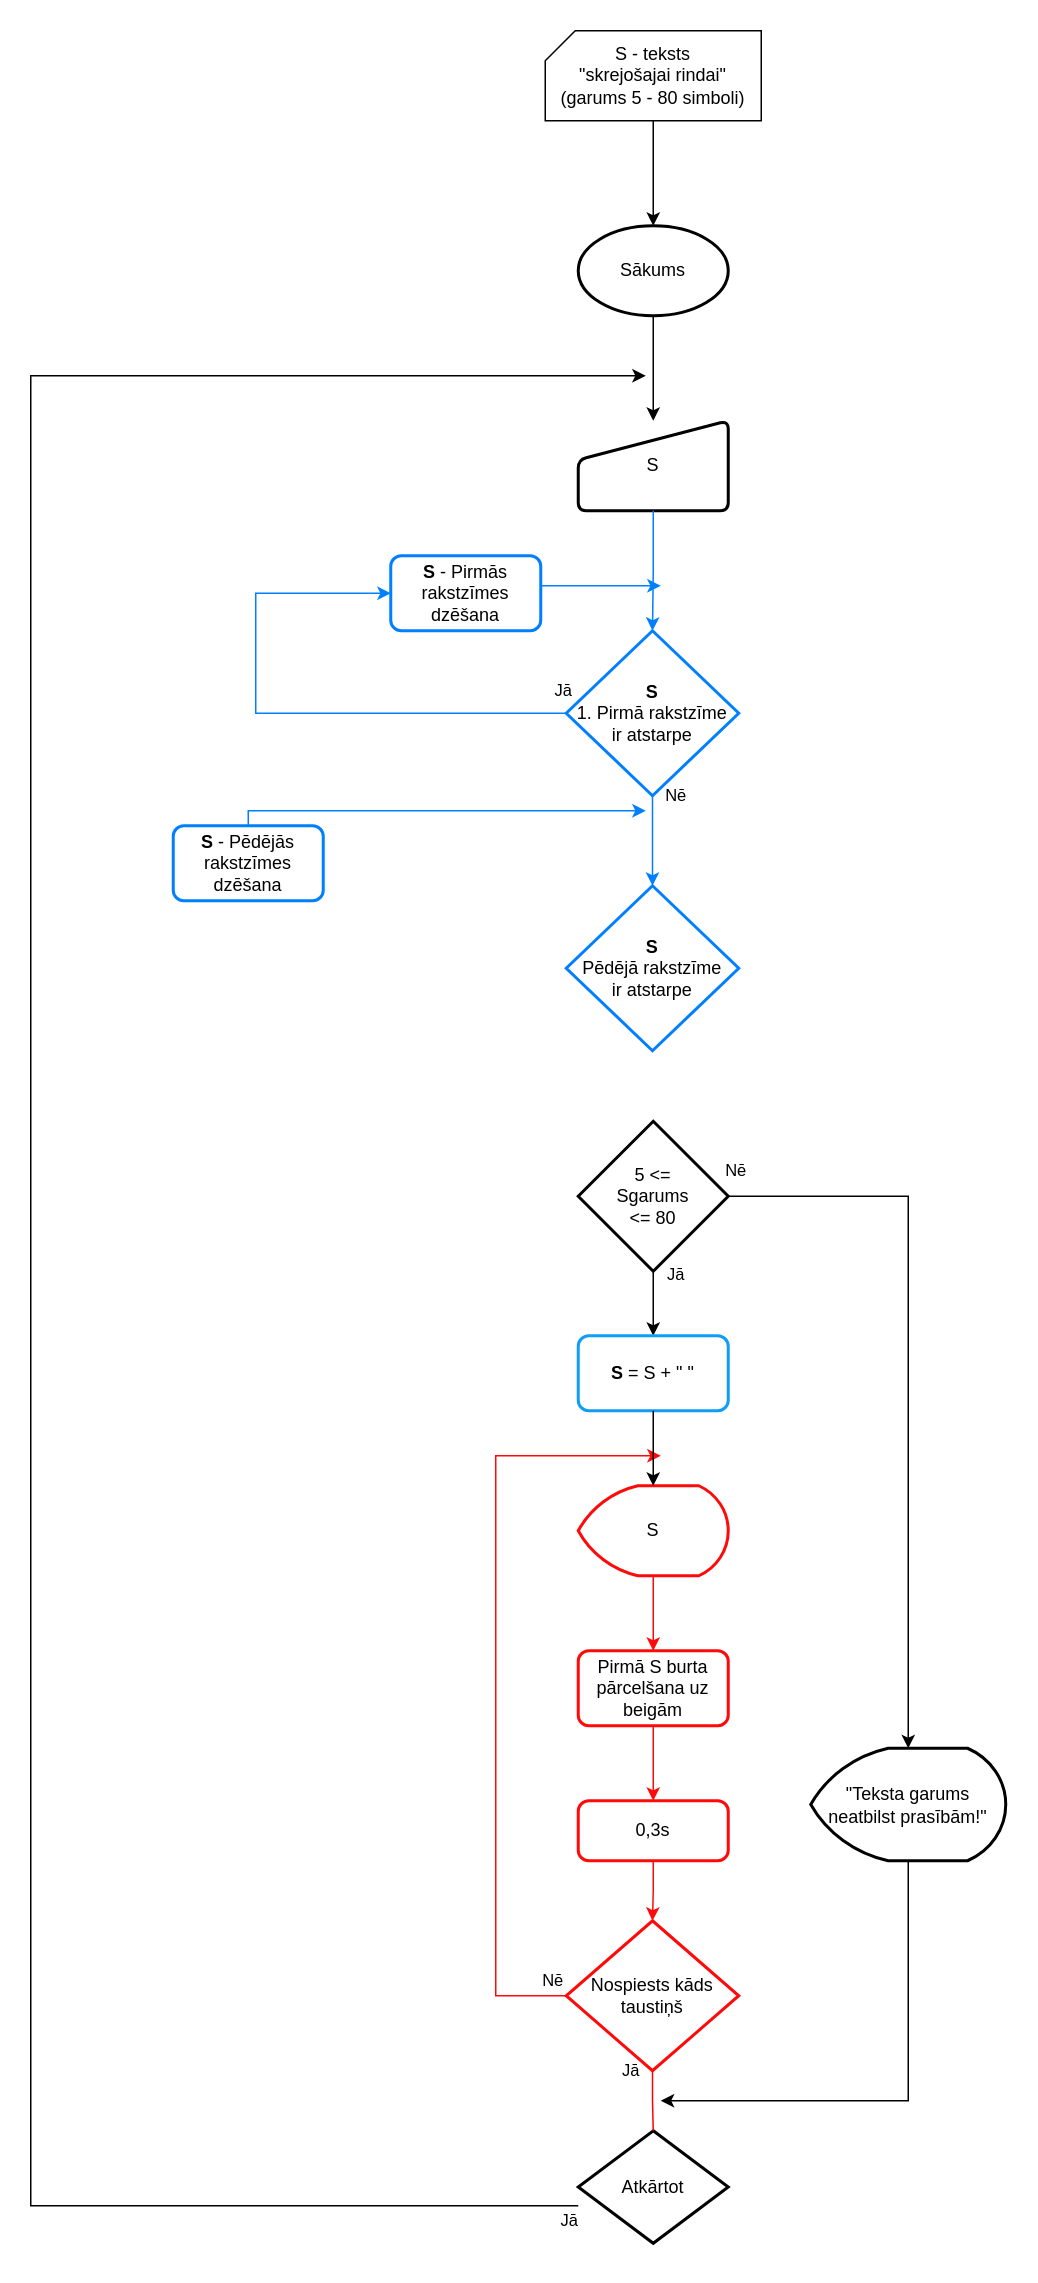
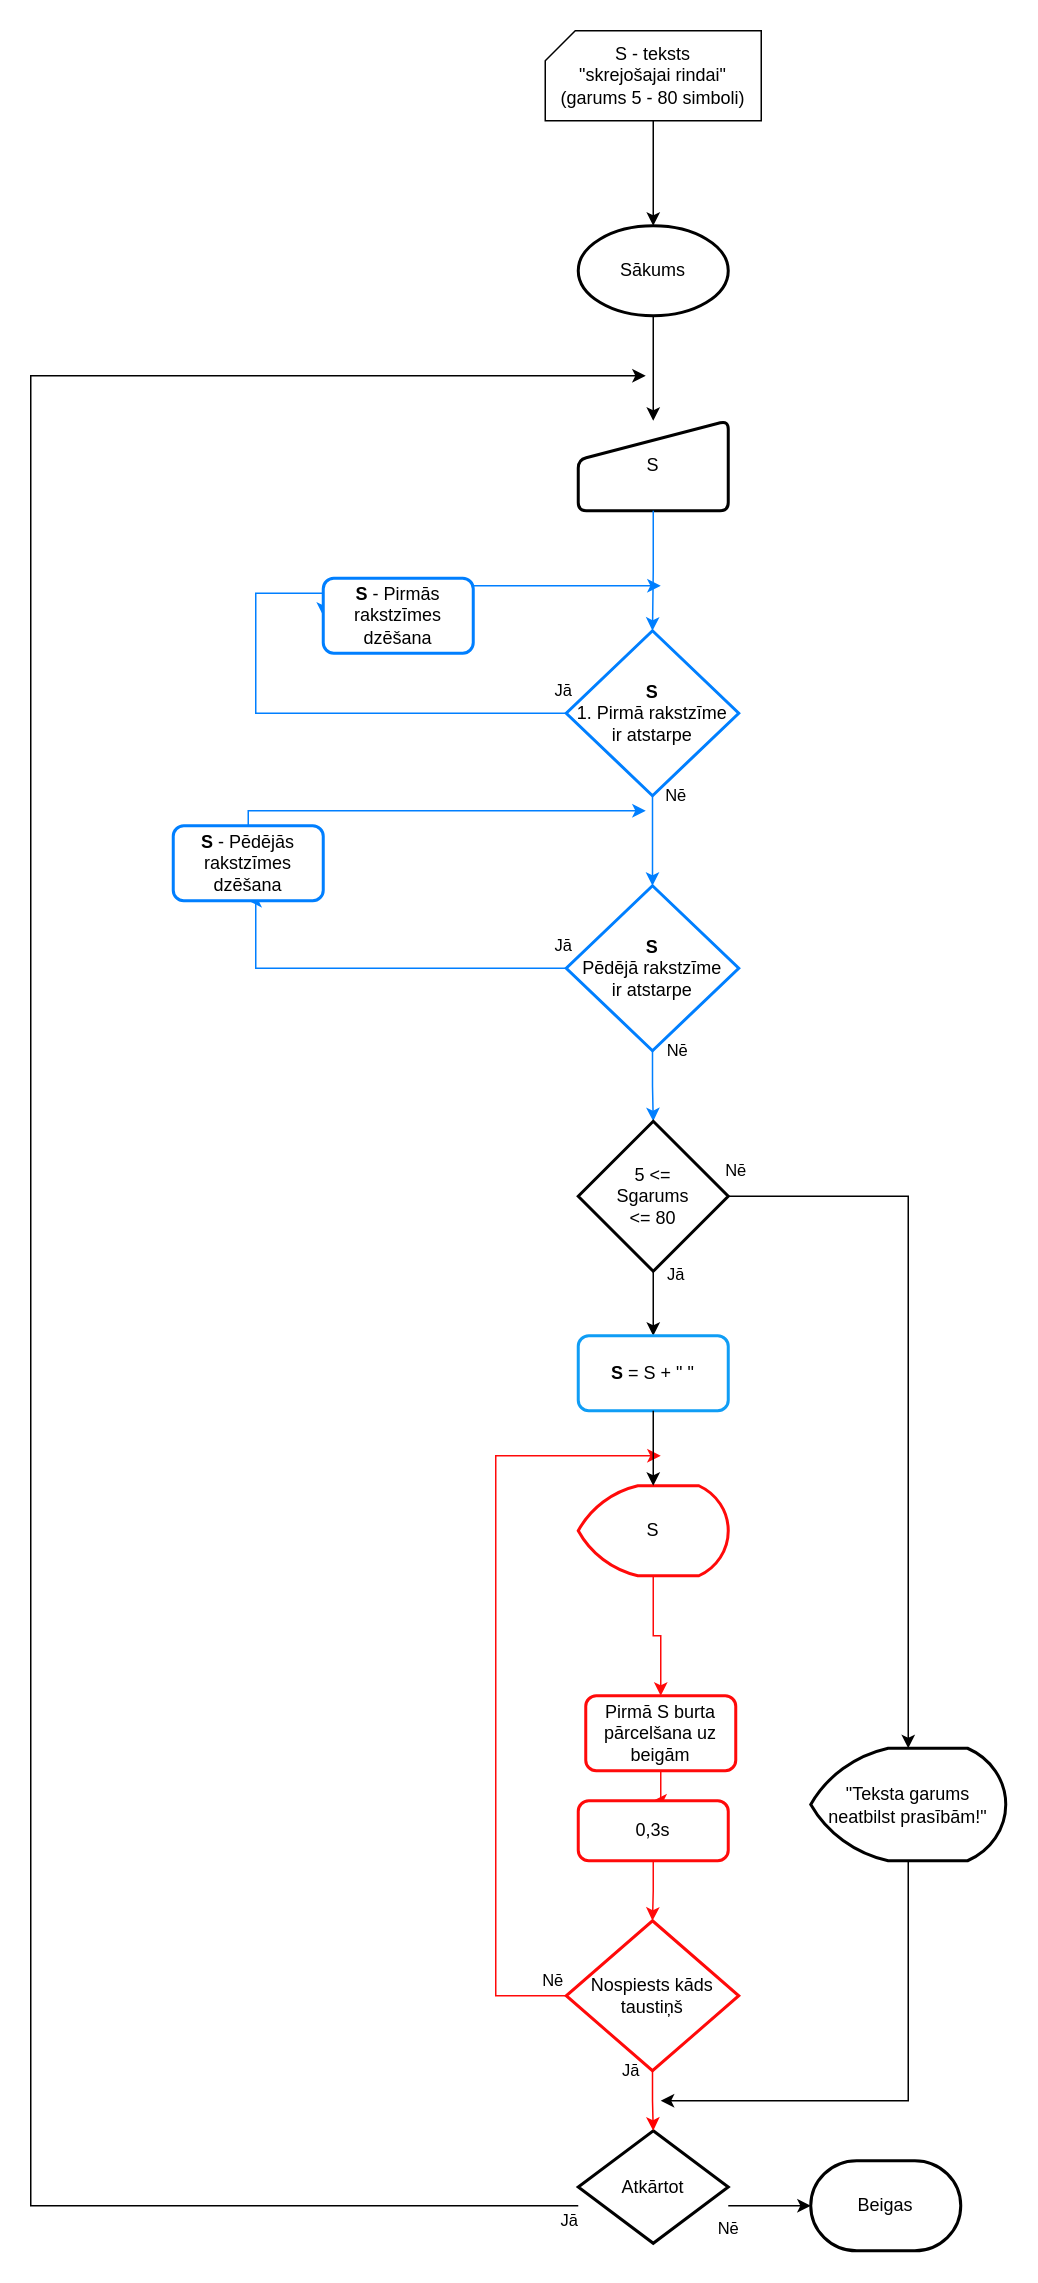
node "S - Pirmās rakstzīmes dzēšana": moved (466, 593) -> (398, 616)
edge "S Pēdējā rakstzīme ir atstarpe" -> "S - Pēdējās rakstzīmes dzēšana": added, label "Jā"
edge "S Pēdējā rakstzīme ir atstarpe" -> "5 <= Sgarums <= 80": added, label "Nē"
node "Pirmā S burta pārcelšana uz beigām": moved (653, 1688) -> (661, 1733)
edge "Nospiests kāds taustiņš" -- "Atkārtot": arrowhead none -> classic
edge "Atkārtot" -> "Beigas": added, label "Nē"
node "Beigas": added
